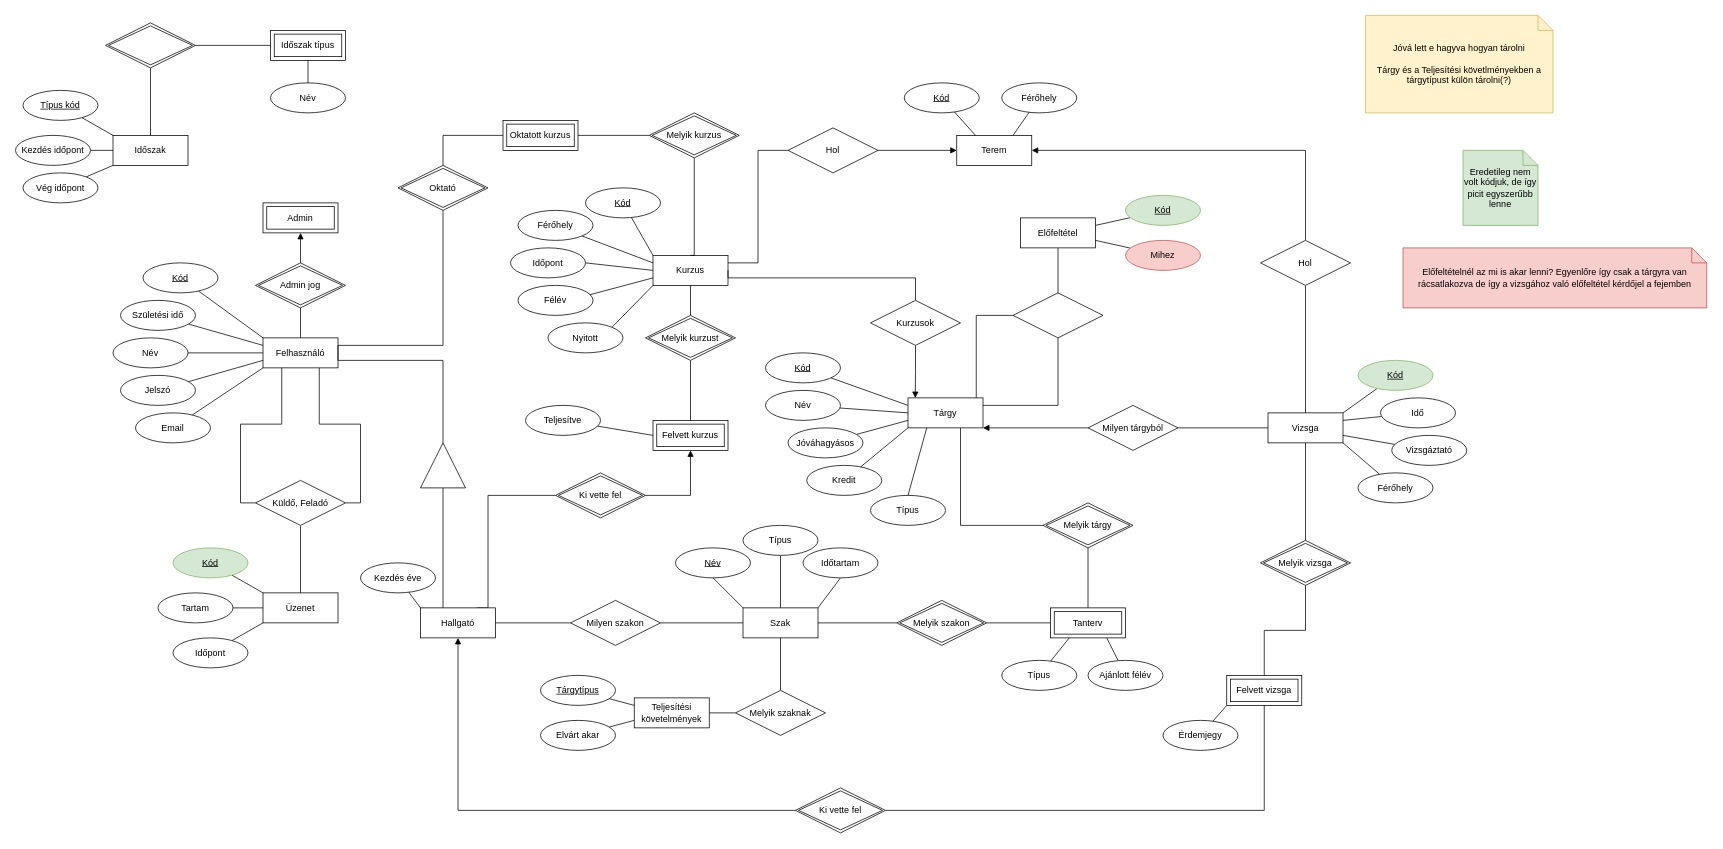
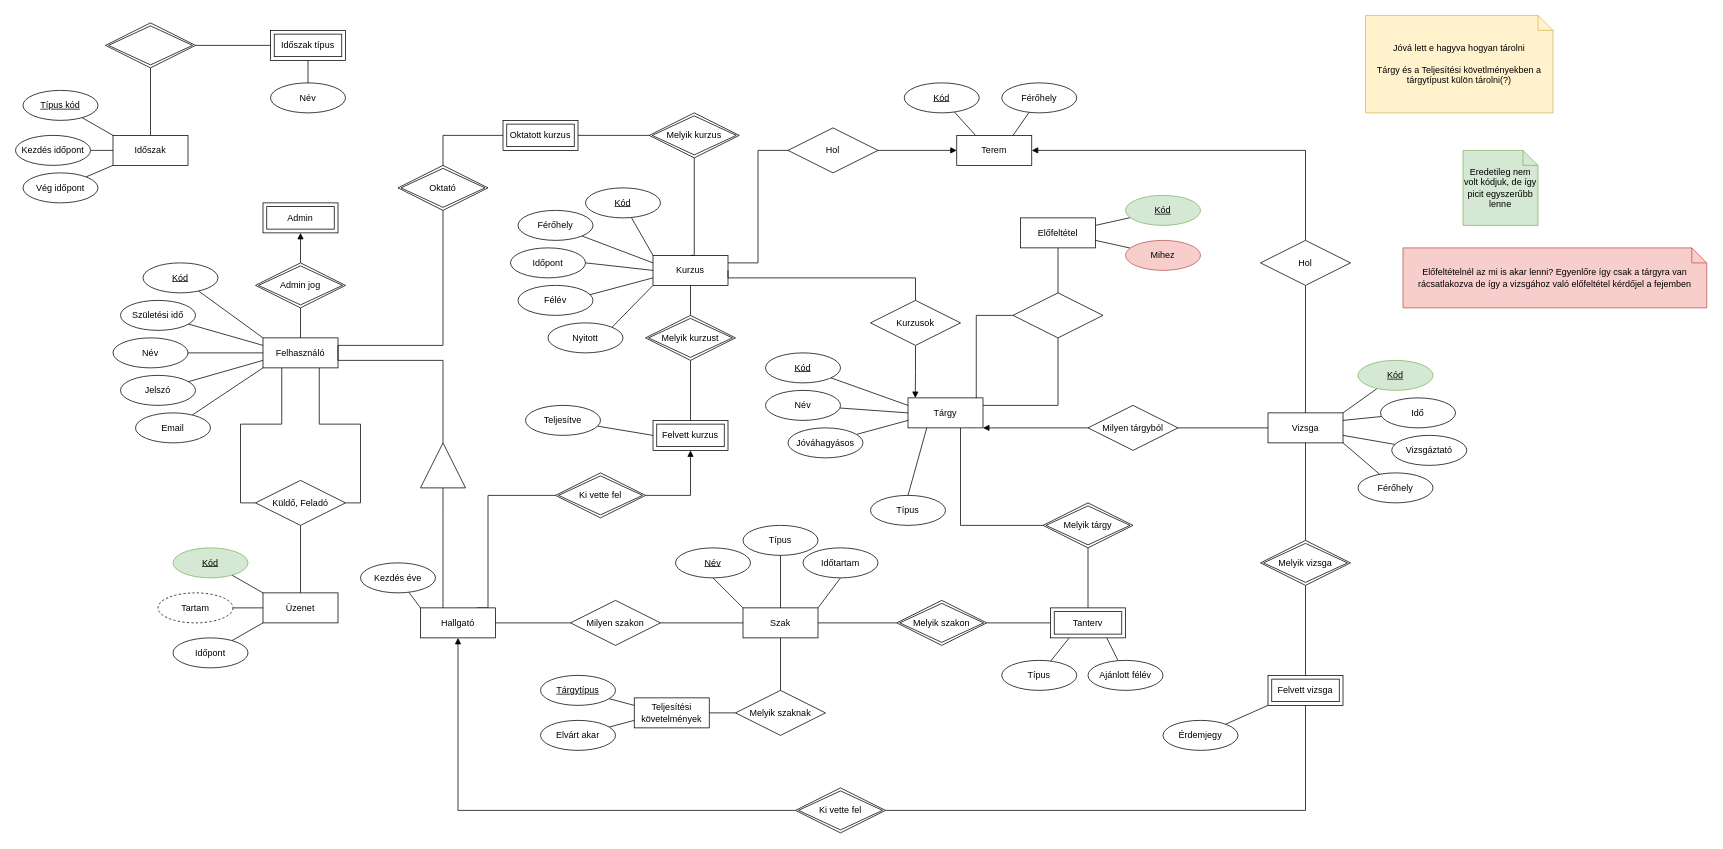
edge "Tárgy" -- "Kredit": removed
node "Kredit": removed
node "Tartam": style solid -> dashed
node "Felvett vizsga": moved (1264, 690) -> (1305, 690)
